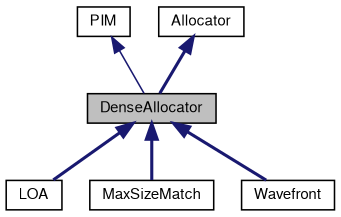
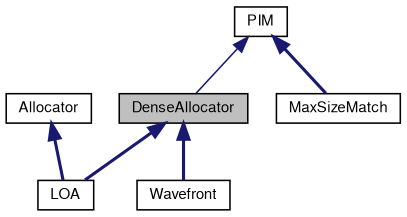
edge "DenseAllocator" -> "Allocator": now "LOA" -> "Allocator"
edge "MaxSizeMatch" -> "DenseAllocator": now "MaxSizeMatch" -> "PIM"
